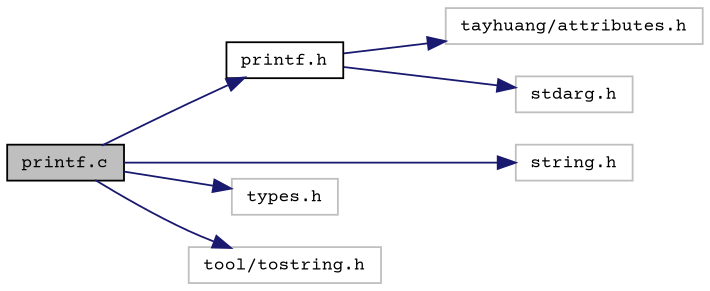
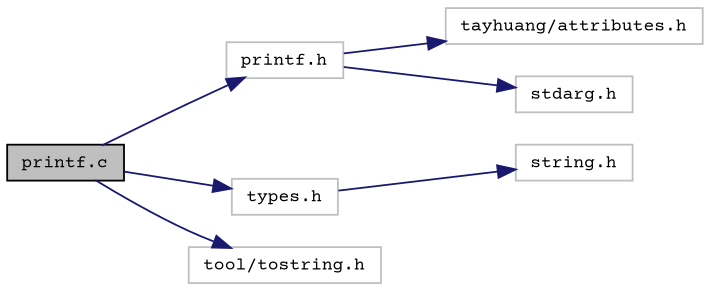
node "printf.h": color black -> grey75
edge "printf.c" -> "string.h": now "types.h" -> "string.h"
